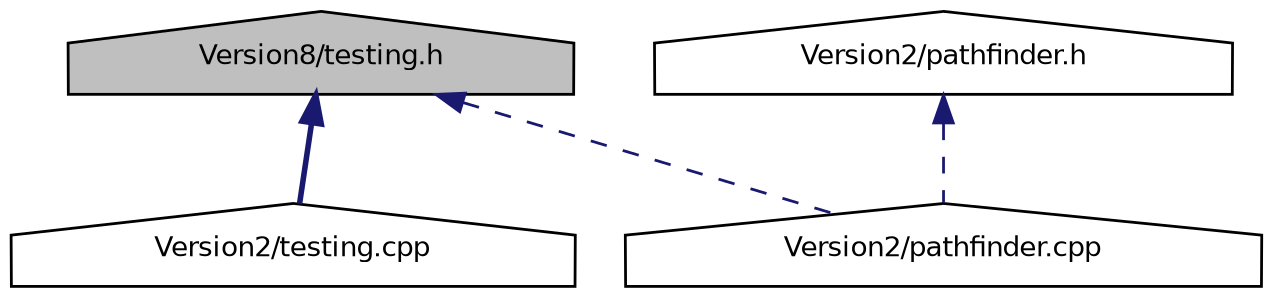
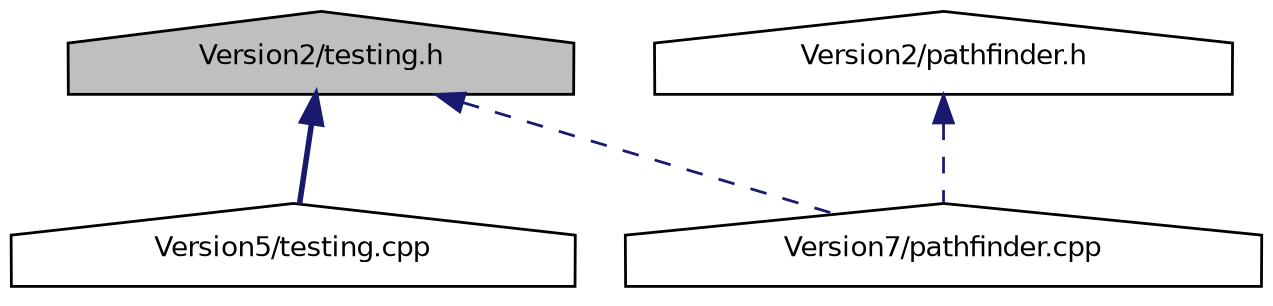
node "Version8/testing.h": label "Version8/testing.h" -> "Version2/testing.h"
node "Version2/testing.cpp": label "Version2/testing.cpp" -> "Version5/testing.cpp"
node "Version2/pathfinder.cpp": label "Version2/pathfinder.cpp" -> "Version7/pathfinder.cpp"
